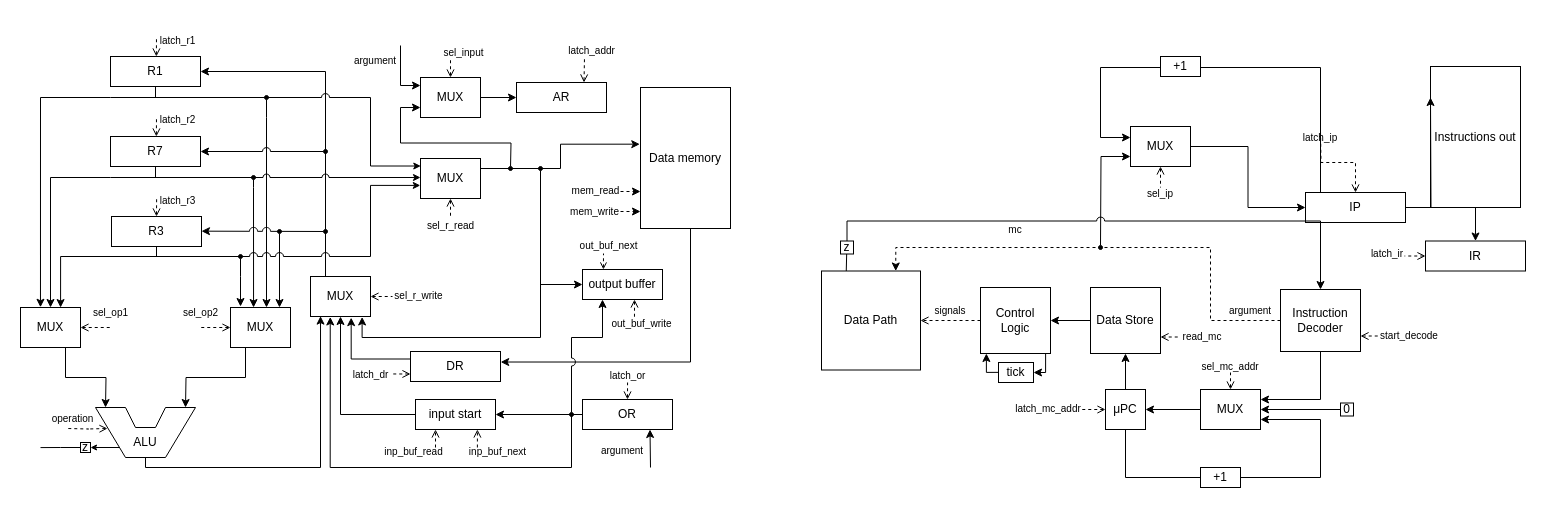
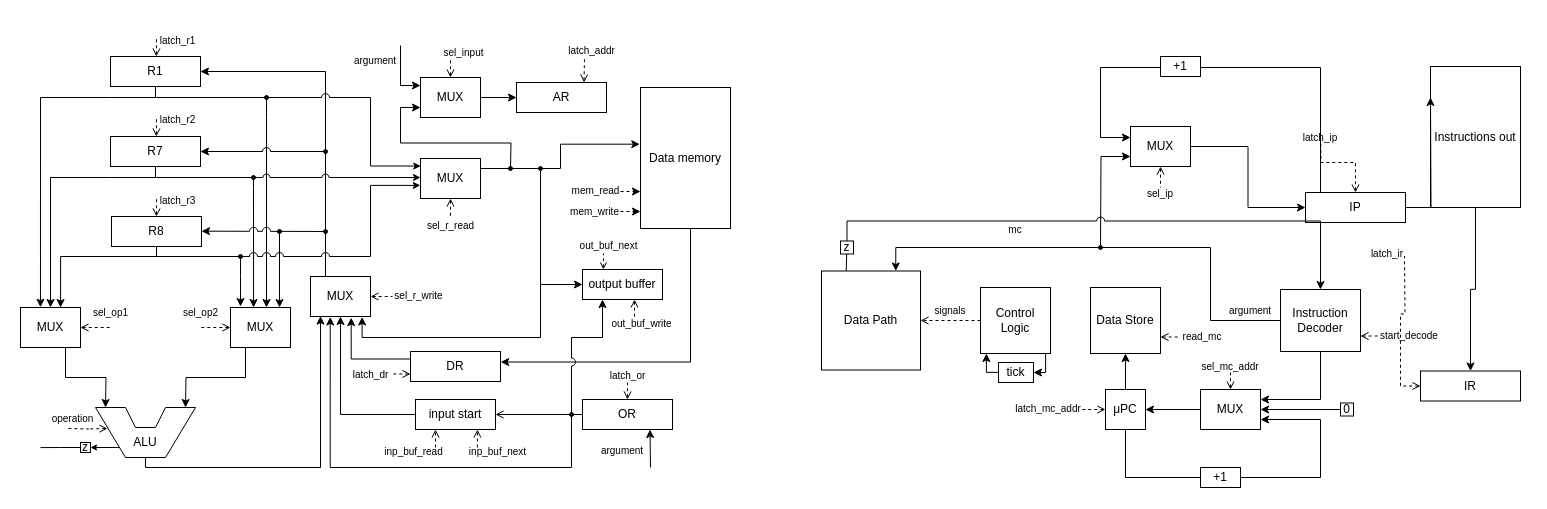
node "R3": label "R3" -> "R8"
edge "Instruction Decoder" -> "Data Path": style dashed -> solid
node "IR": moved (1476, 256) -> (1471, 386)
edge "Data Store" -> "Control Logic": removed
edge "OR" -> "input start": arrowhead classic -> open
